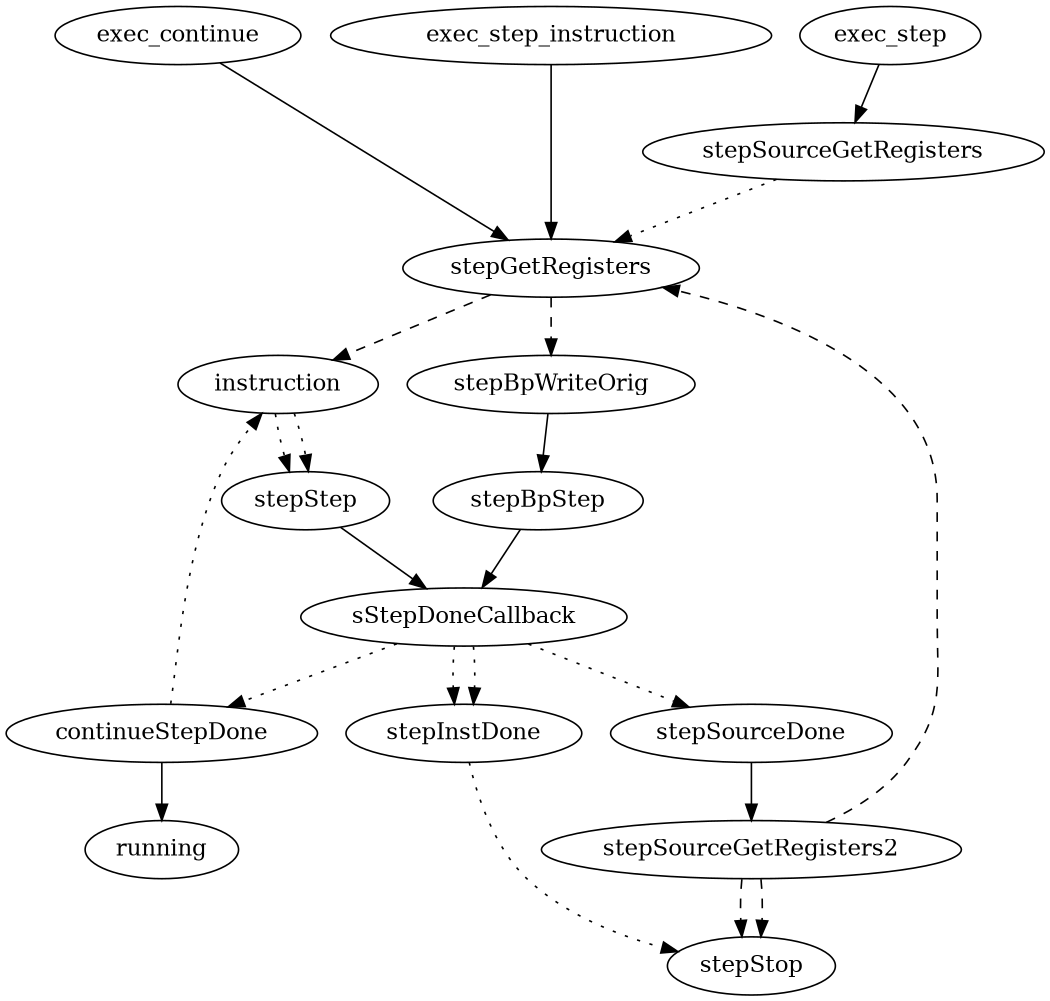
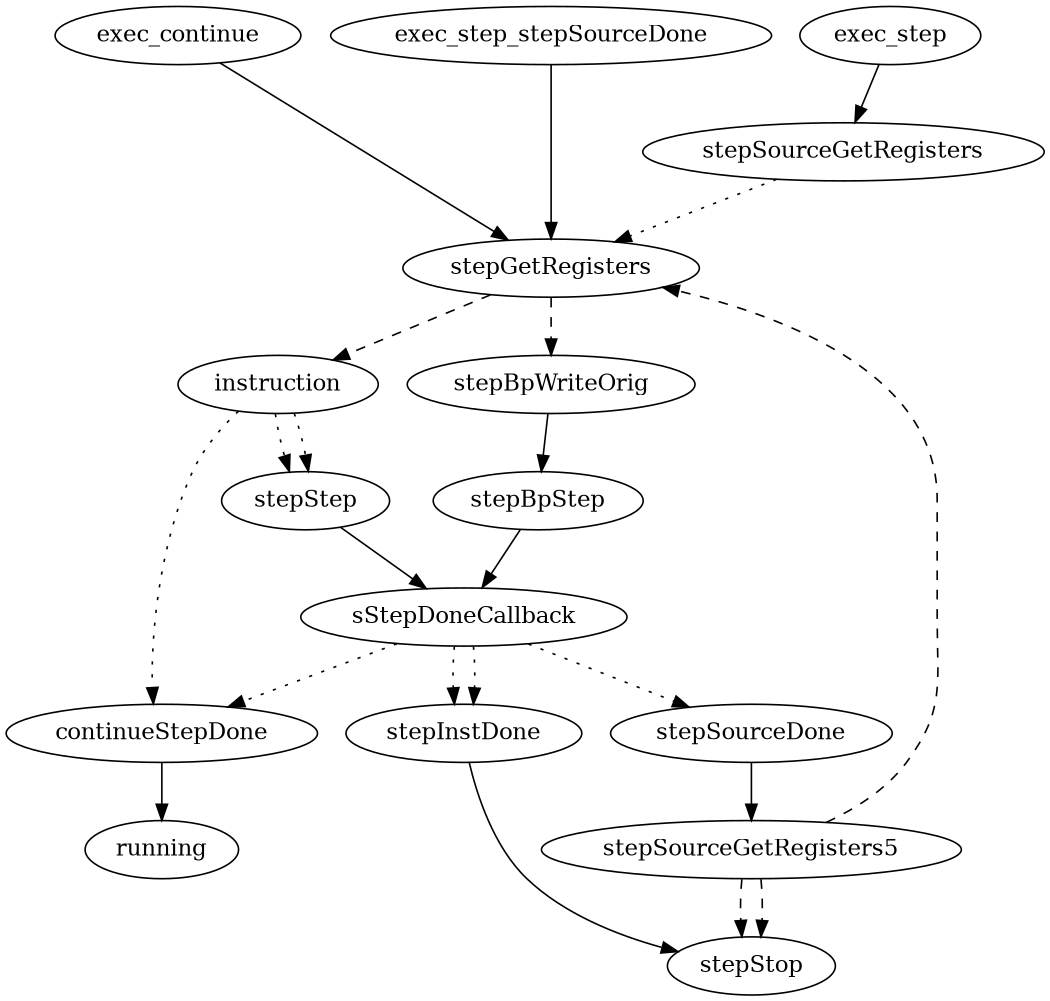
node "exec_step_instruction": label "exec_step_instruction" -> "exec_step_stepSourceDone"
edge "continueStepDone" -> "instruction": reversed
node "stepSourceGetRegisters2": label "stepSourceGetRegisters2" -> "stepSourceGetRegisters5"
edge "stepInstDone" -> "stepStop": style dotted -> solid
